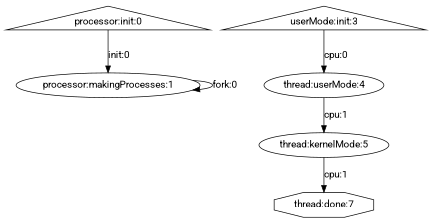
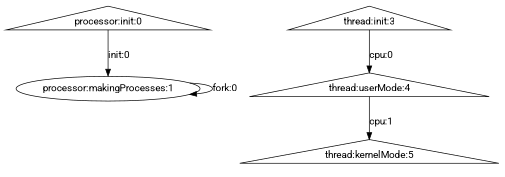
node "userMode:init:3": label "userMode:init:3" -> "thread:init:3"
node "thread:userMode:4": shape ellipse -> triangle
node "thread:kernelMode:5": shape ellipse -> triangle
node "thread:done:7": removed
